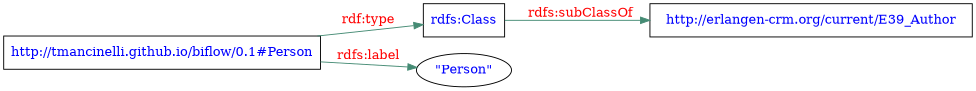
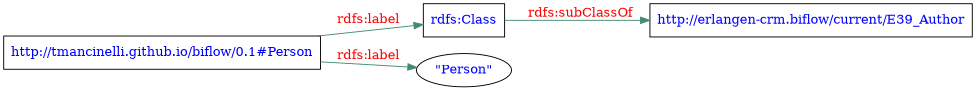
edge "http://tmancinelli.github.io/biflow/0.1#Person" -> "rdfs:Class": label "rdf:type" -> "rdfs:label"
node "http://erlangen-crm.org/current/E39_Author": label "http://erlangen-crm.org/current/E39_Author" -> "http://erlangen-crm.biflow/current/E39_Author"
